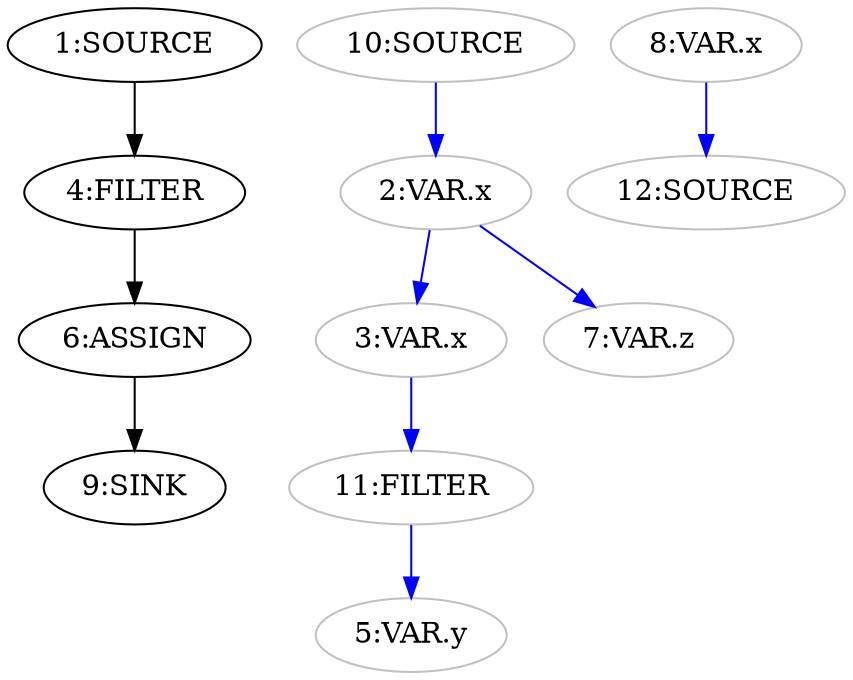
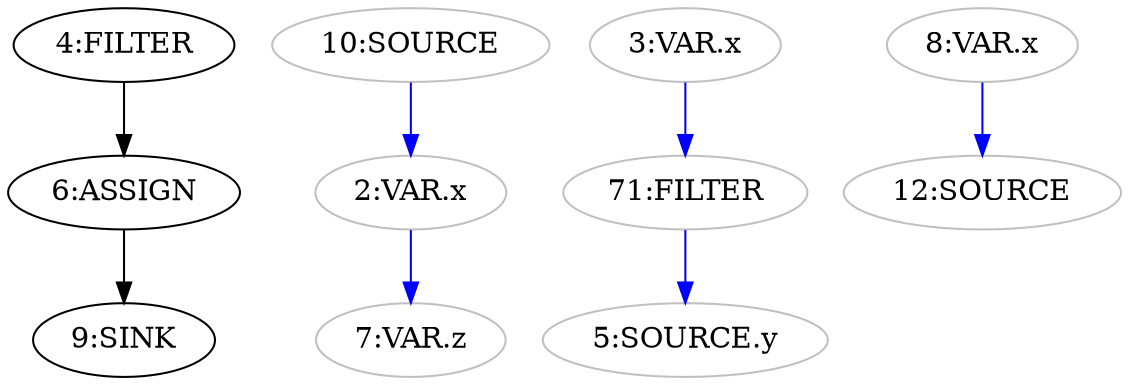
node "1:SOURCE": removed
edge "2:VAR.x" -> "3:VAR.x": removed
node "11:FILTER": label "11:FILTER" -> "71:FILTER"
node "5:VAR.y": label "5:VAR.y" -> "5:SOURCE.y"
